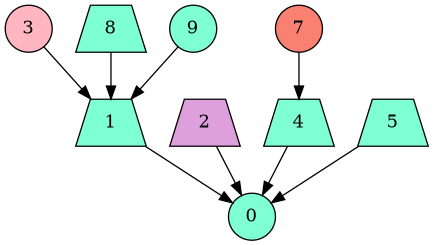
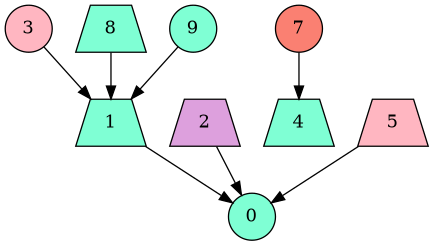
node "5": fillcolor aquamarine -> lightpink
edge "4" -> "0": removed
